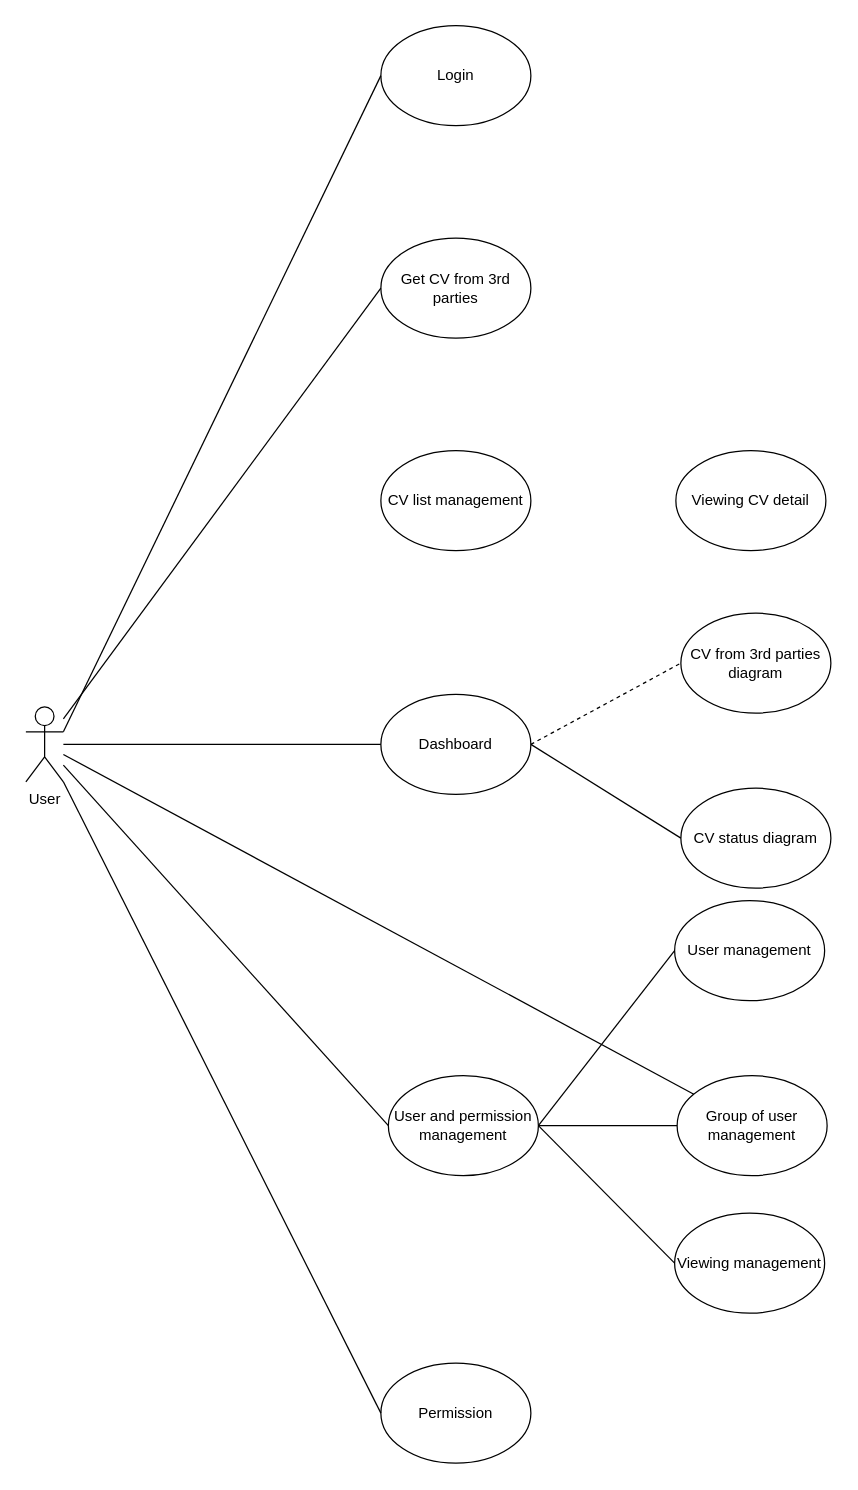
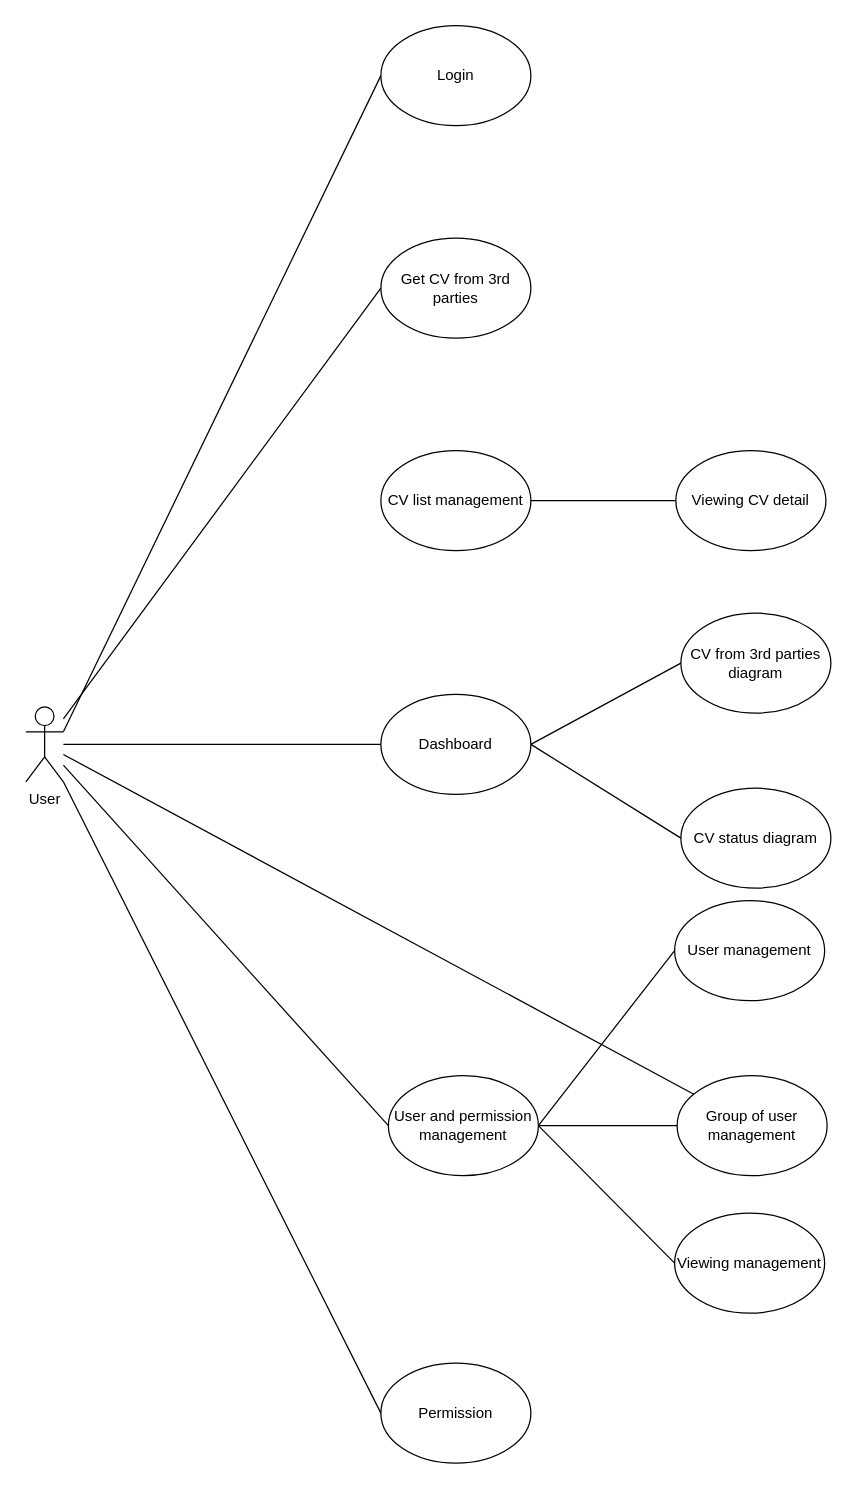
edge "CV list management" -- "Viewing CV detail": added
edge "CV from 3rd parties diagram" -- "Dashboard": style dashed -> solid
